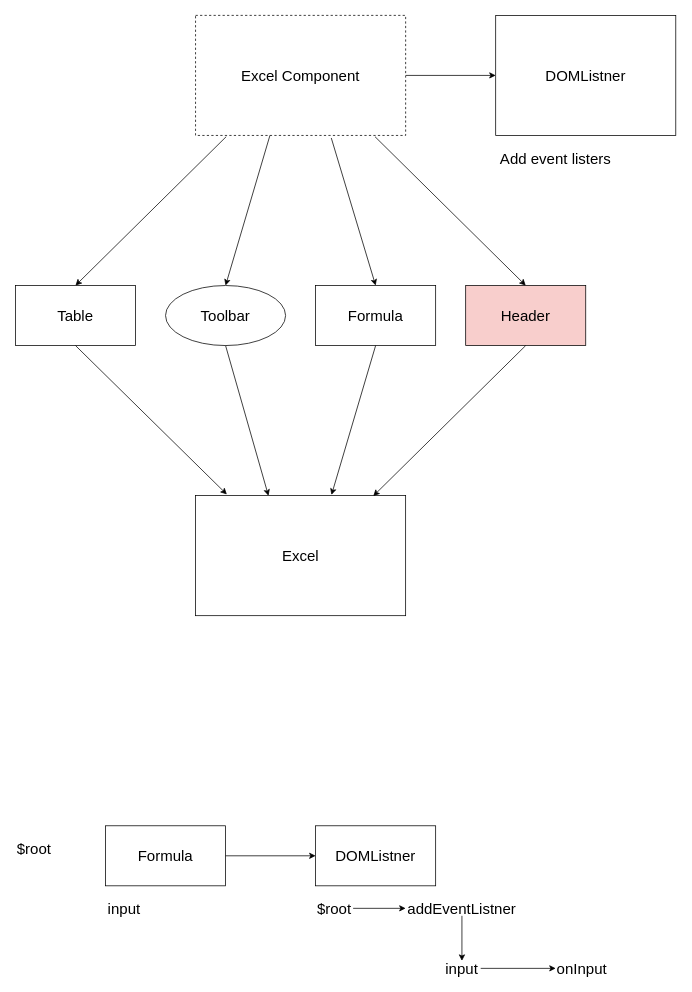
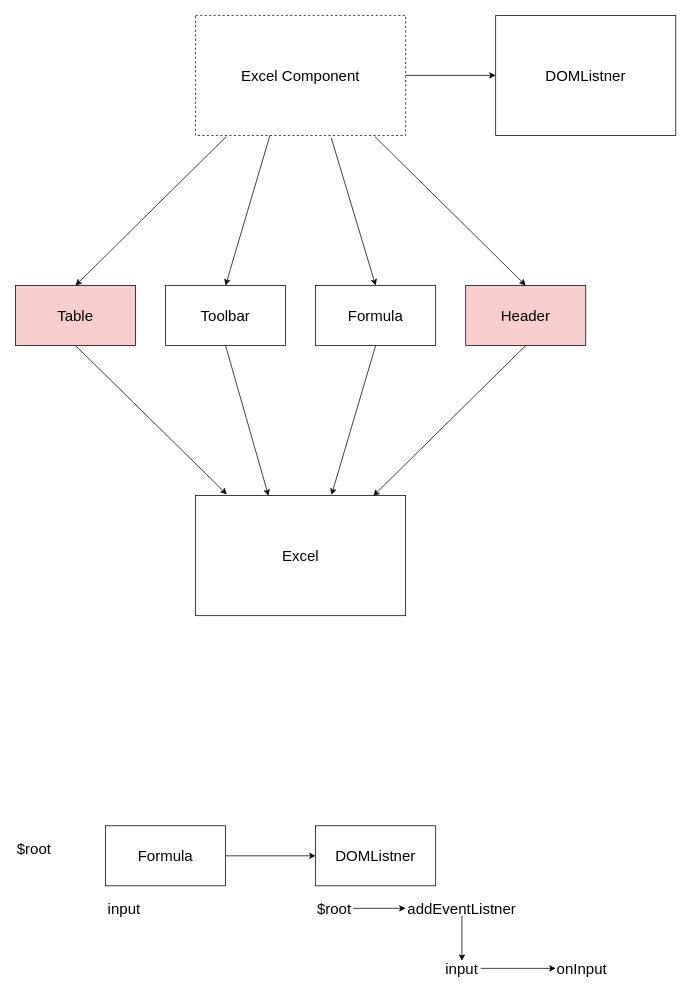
node "Add event listers": removed
node "Table": fillcolor #ffffff -> #f8cecc
node "Toolbar": shape ellipse -> rectangle
